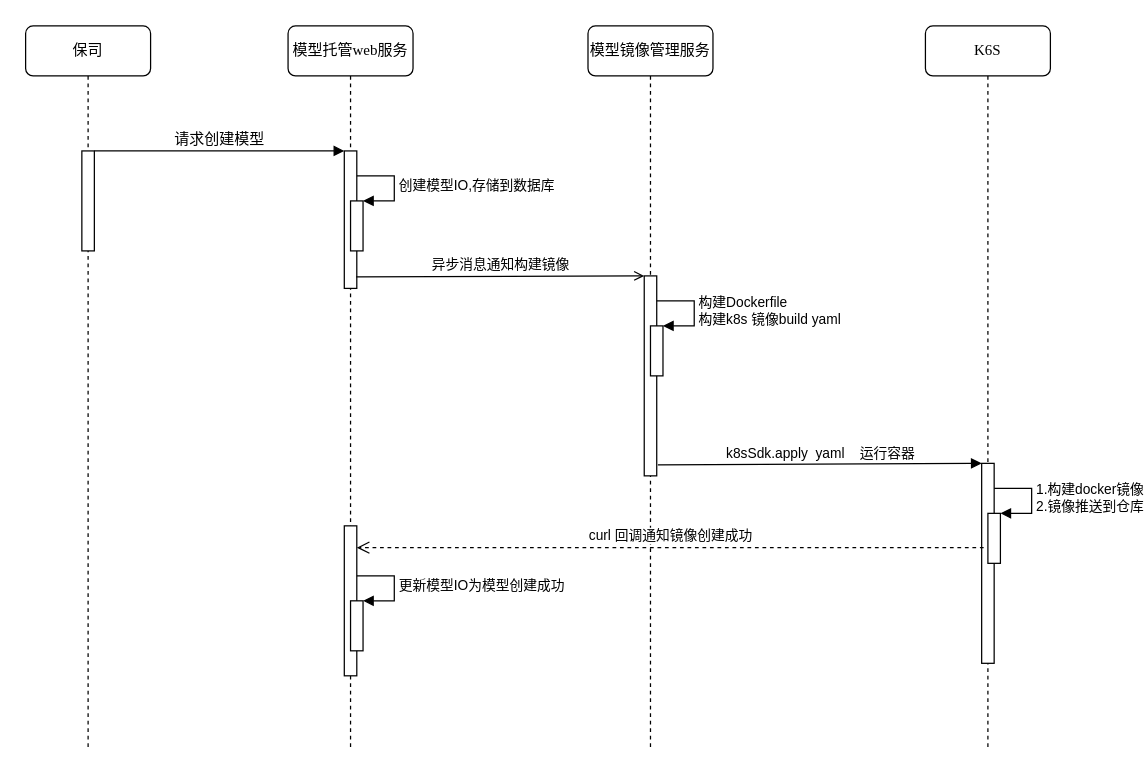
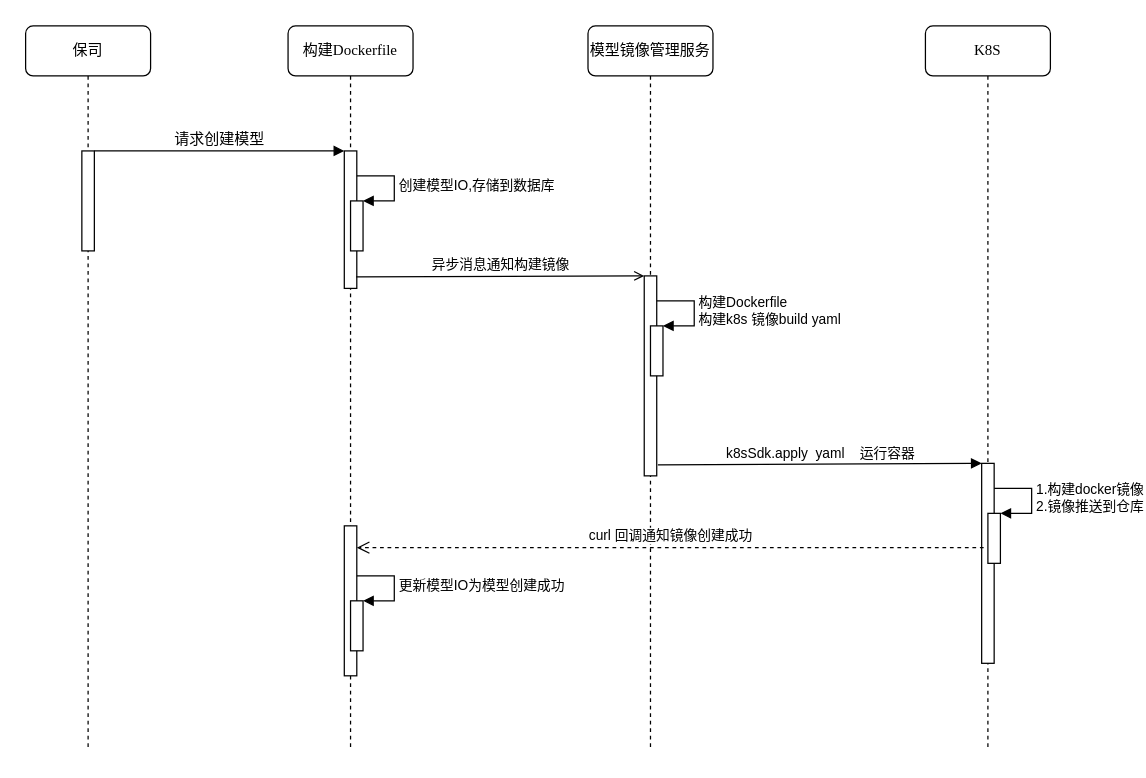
node "模型托管web服务": label "模型托管web服务" -> "构建Dockerfile"
node "K6S": label "K6S" -> "K8S"
